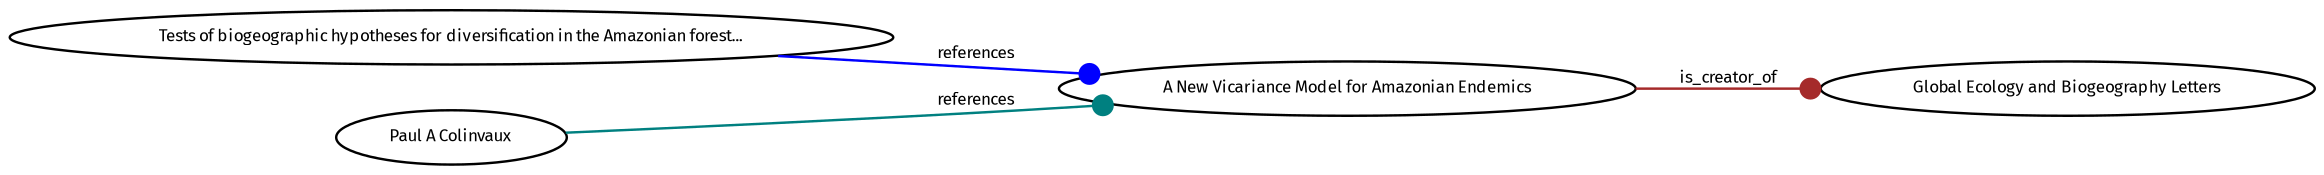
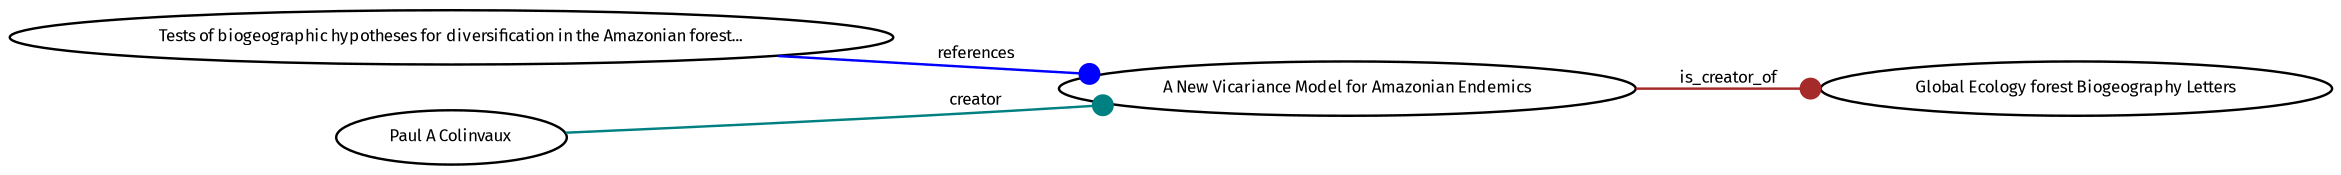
node "Global Ecology and Biogeography Letters": label "Global Ecology and Biogeography Letters" -> "Global Ecology forest Biogeography Letters"
edge "Paul A Colinvaux" -> "A New Vicariance Model for Amazonian Endemics": label "references" -> "creator"
